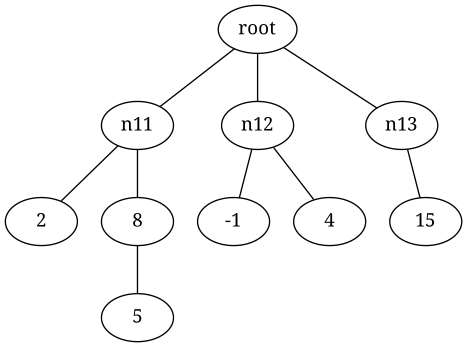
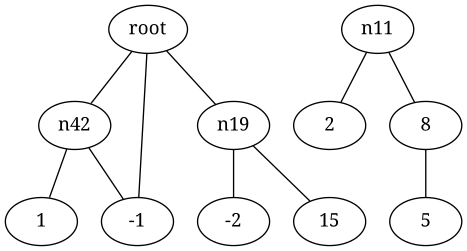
edge "root" -- "n11": now "root" -- "-1"
node "n12": label "n12" -> "n42"
node "n13": label "n13" -> "n19"
node "-2": added
node "4": label "4" -> "1"
